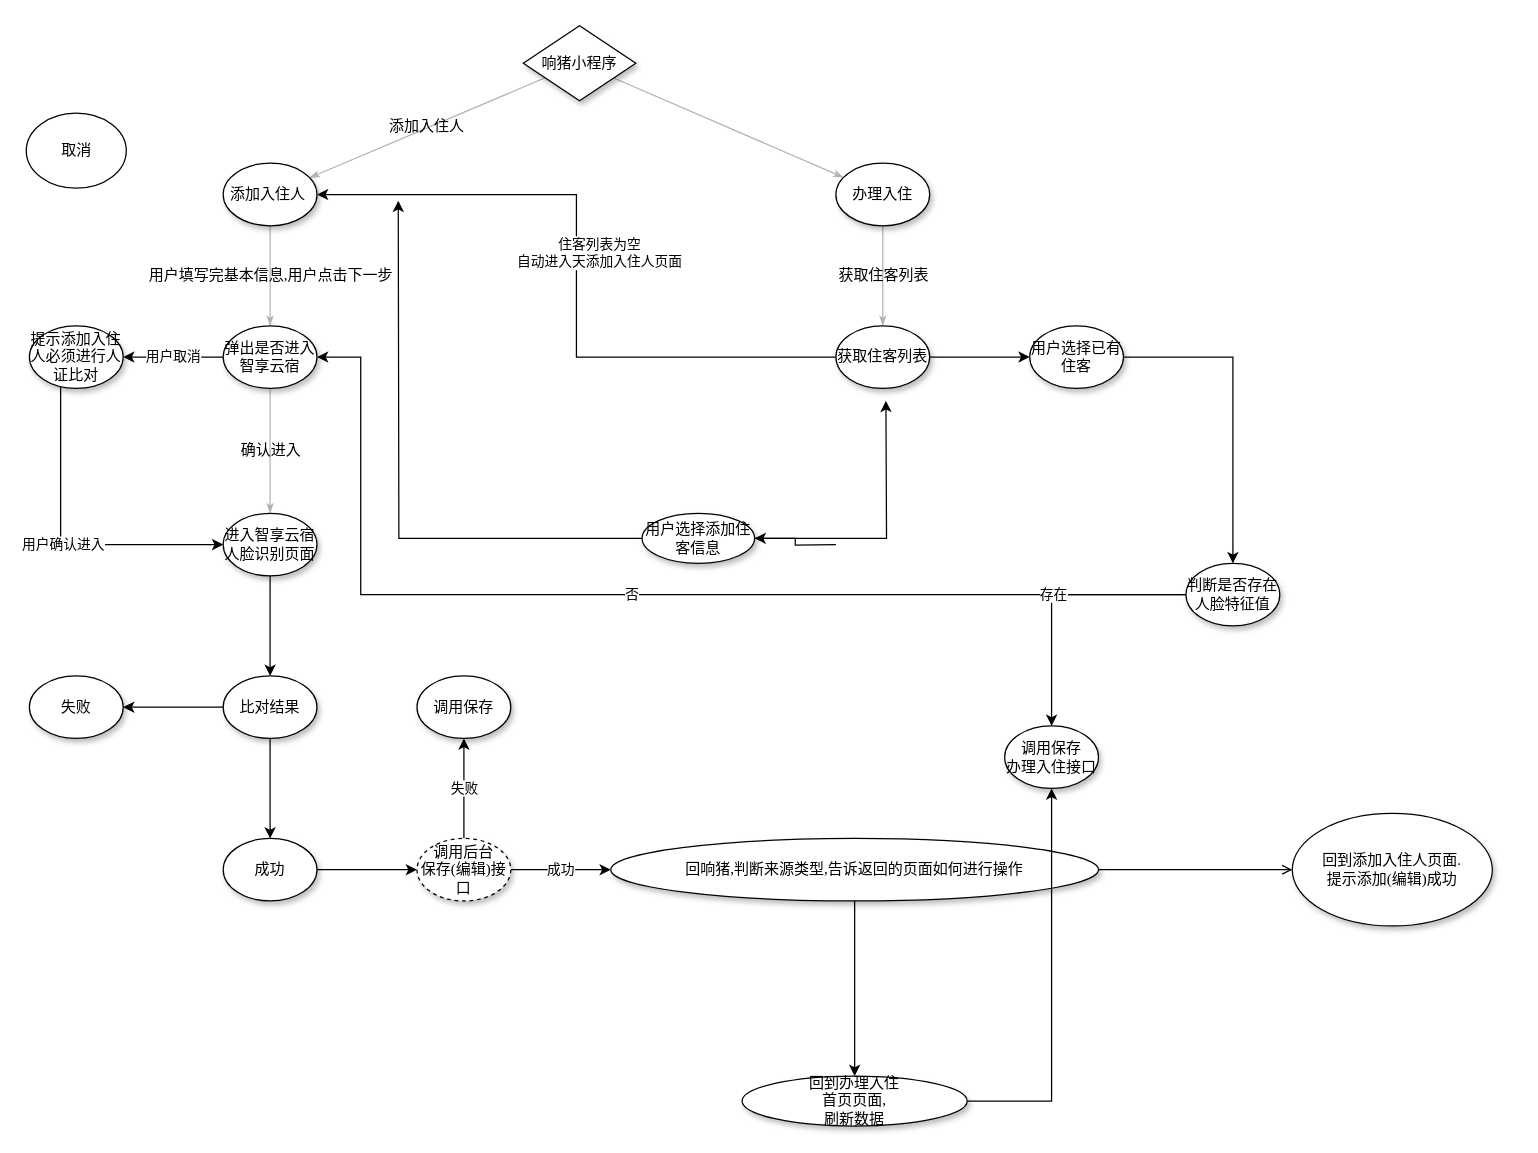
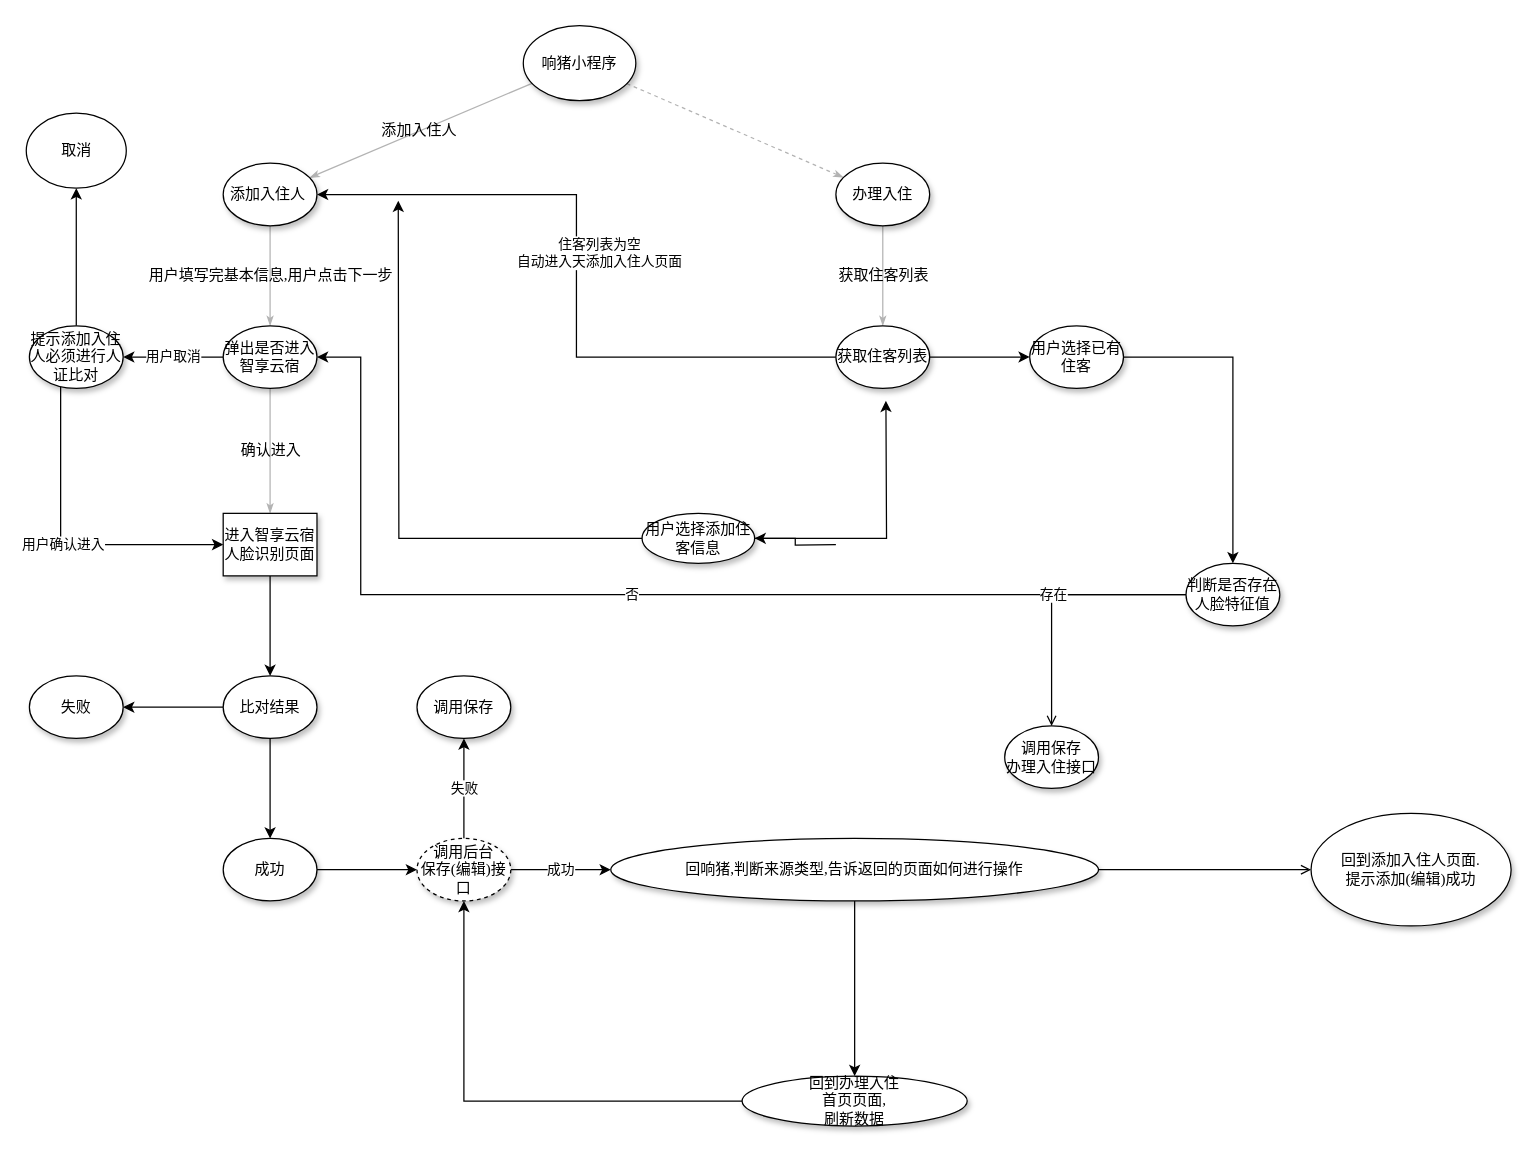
node "响猪小程序": shape diamond -> ellipse
edge "响猪小程序" -> "办理入住": style solid -> dashed
edge "提示添加入住人必须进行人证比对" -> "取消": added
node "进入智享云宿人脸识别页面": shape ellipse -> rectangle
edge "判断是否存在 人脸特征值" -> "调用保存 办理入住接口": arrowhead classic -> open
node "回到添加入住人页面. 提示添加(编辑)成功": moved (1392, 869) -> (1411, 869)
edge "回到办理入住 首页页面, 刷新数据" -> "调用保存 办理入住接口": now "回到办理入住 首页页面, 刷新数据" -> "调用后台 保存(编辑)接口"
